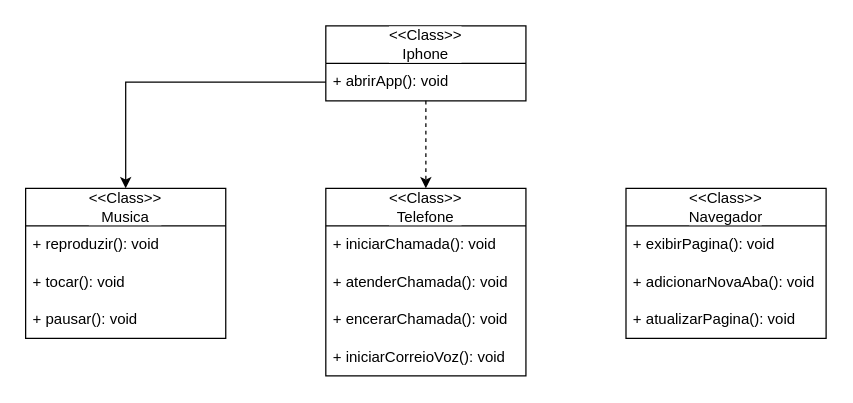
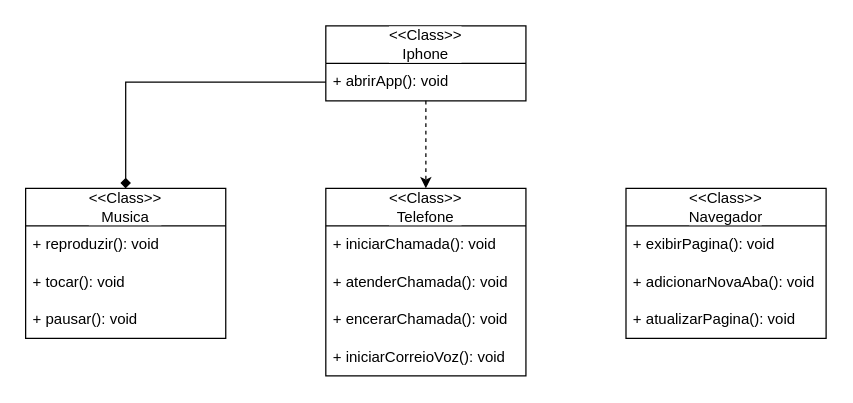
edge "+ abrirApp(): void" -> "<<Class>> Musica": arrowhead classic -> diamond
